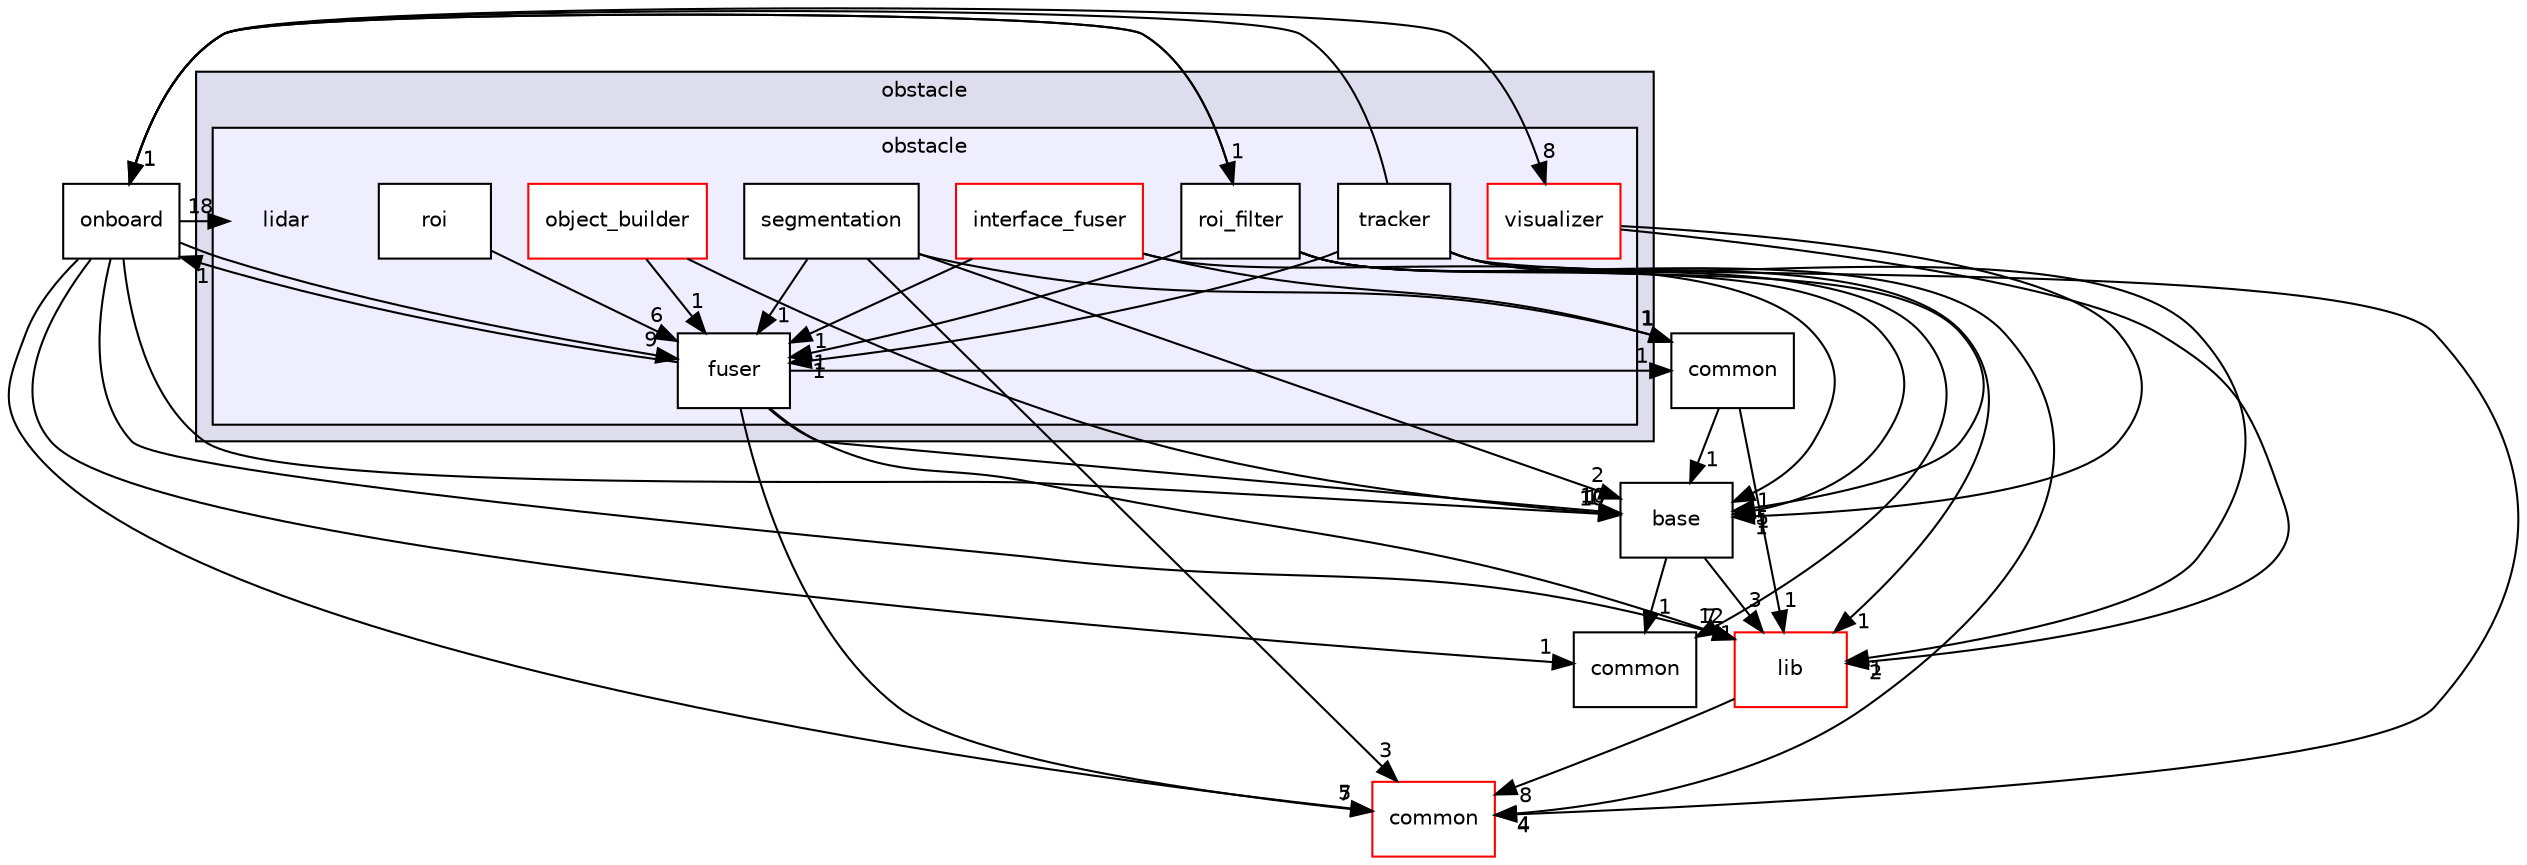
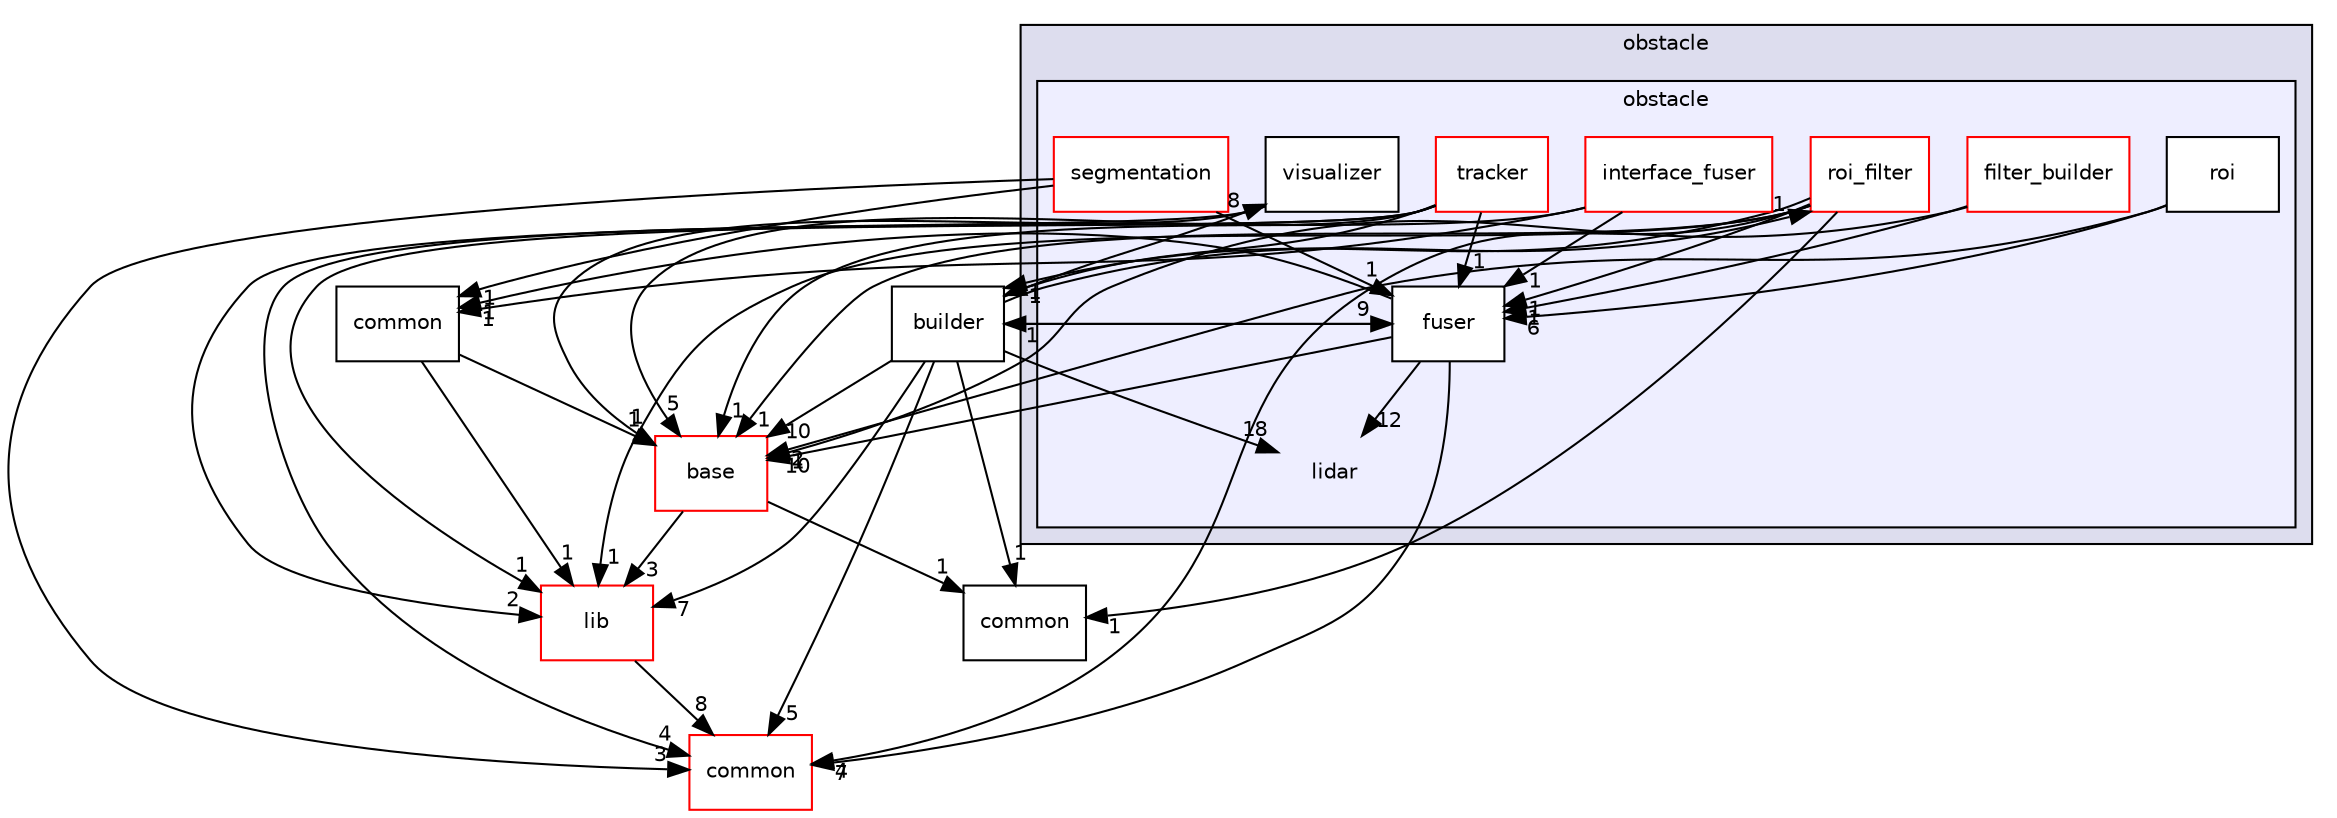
node "onboard": label "onboard" -> "builder"
node "object_builder": label "object_builder" -> "filter_builder"
node "segmentation": color black -> red
node "roi_filter": color black -> red
node "tracker": color black -> red
node "visualizer": color red -> black
edge "segmentation" -> "base": now "roi" -> "base"
edge "fuser" -> "lib": now "fuser" -> "lidar"
node "base": color black -> red
